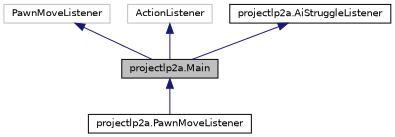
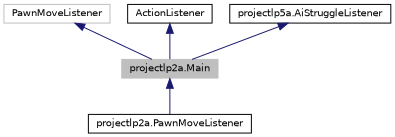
node "ActionListener": color grey75 -> black
node "projectlp2a.AiStruggleListener": label "projectlp2a.AiStruggleListener" -> "projectlp5a.AiStruggleListener"
node "projectlp2a.Main": color black -> grey75
